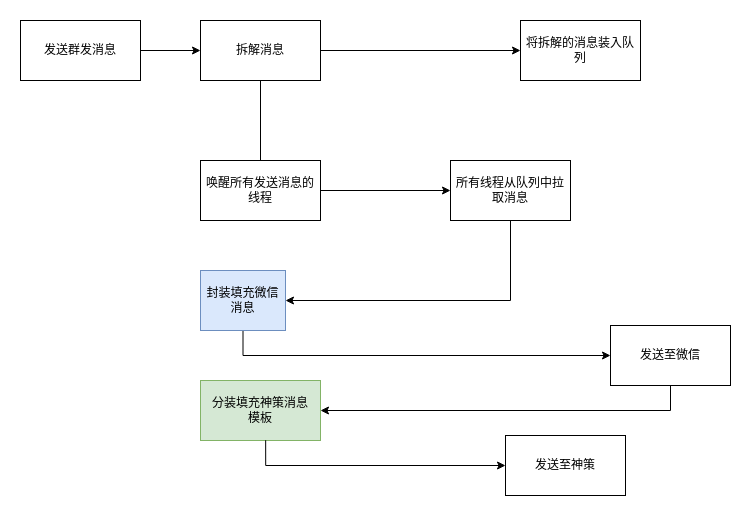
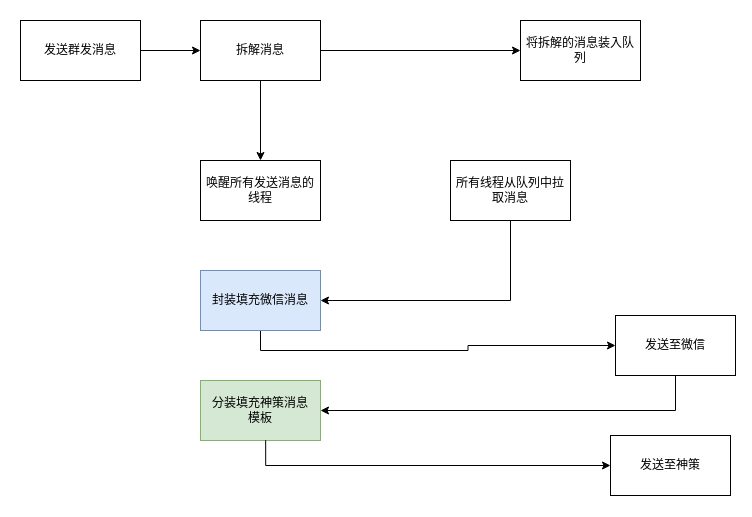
edge "拆解消息" -- "唤醒所有发送消息的线程": arrowhead none -> classic
edge "唤醒所有发送消息的线程" -> "所有线程从队列中拉取消息": removed
node "封装填充微信消息": size 85x60 -> 120x60
node "发送至微信": moved (671, 356) -> (676, 346)
node "发送至神策": moved (566, 466) -> (671, 466)
